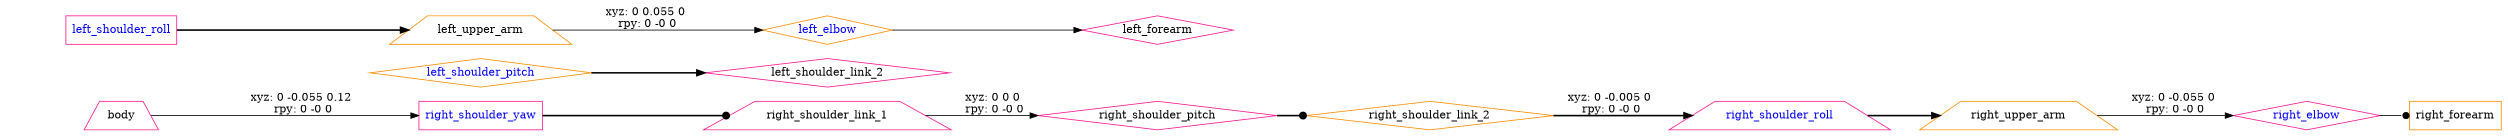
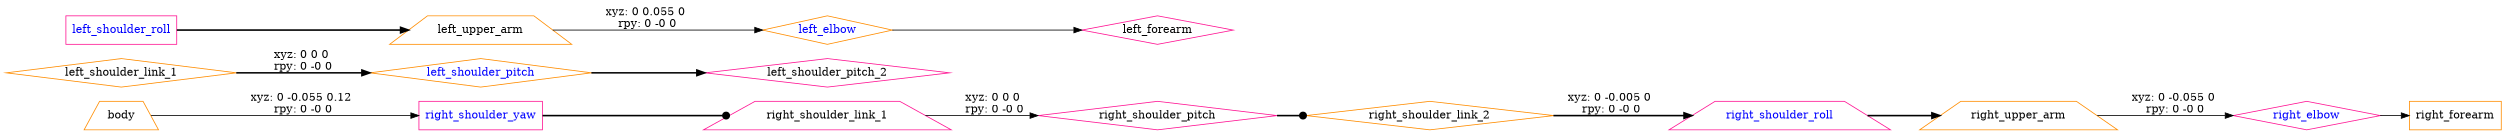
node "left_shoulder_link_1": added
node "left_shoulder_link_2": label "left_shoulder_link_2" -> "left_shoulder_pitch_2"
node "body": color deeppink -> darkorange
edge "right_elbow" -> "right_forearm": arrowhead dot -> normal
